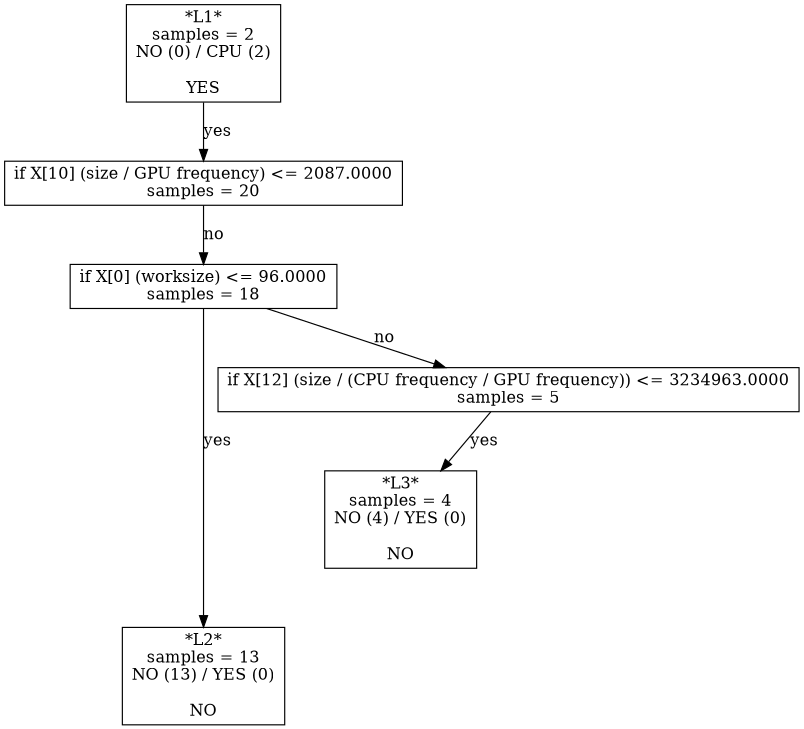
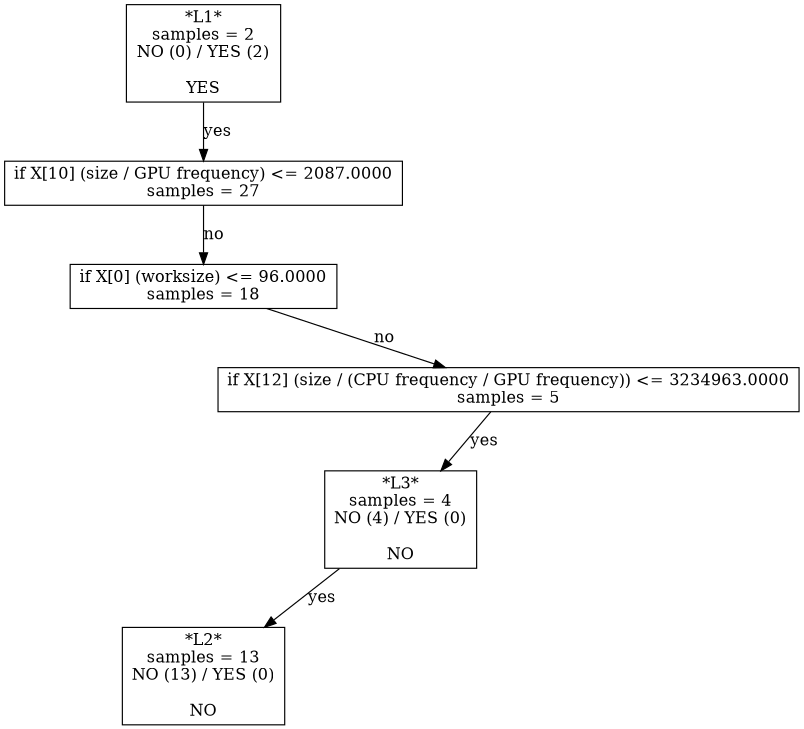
node "*L1* samples = 2 NO (0) / CPU (2) YES": label "*L1* samples = 2 NO (0) / CPU (2) YES" -> "*L1* samples = 2 NO (0) / YES (2) YES"
node "if X[10] (size / GPU frequency) <= 2087.0000 samples = 20": label "if X[10] (size / GPU frequency) <= 2087.0000 samples = 20" -> "if X[10] (size / GPU frequency) <= 2087.0000 samples = 27"
edge "if X[0] (worksize) <= 96.0000 samples = 18" -> "*L2* samples = 13 NO (13) / YES (0) NO": now "*L3* samples = 4 NO (4) / YES (0) NO" -> "*L2* samples = 13 NO (13) / YES (0) NO"
